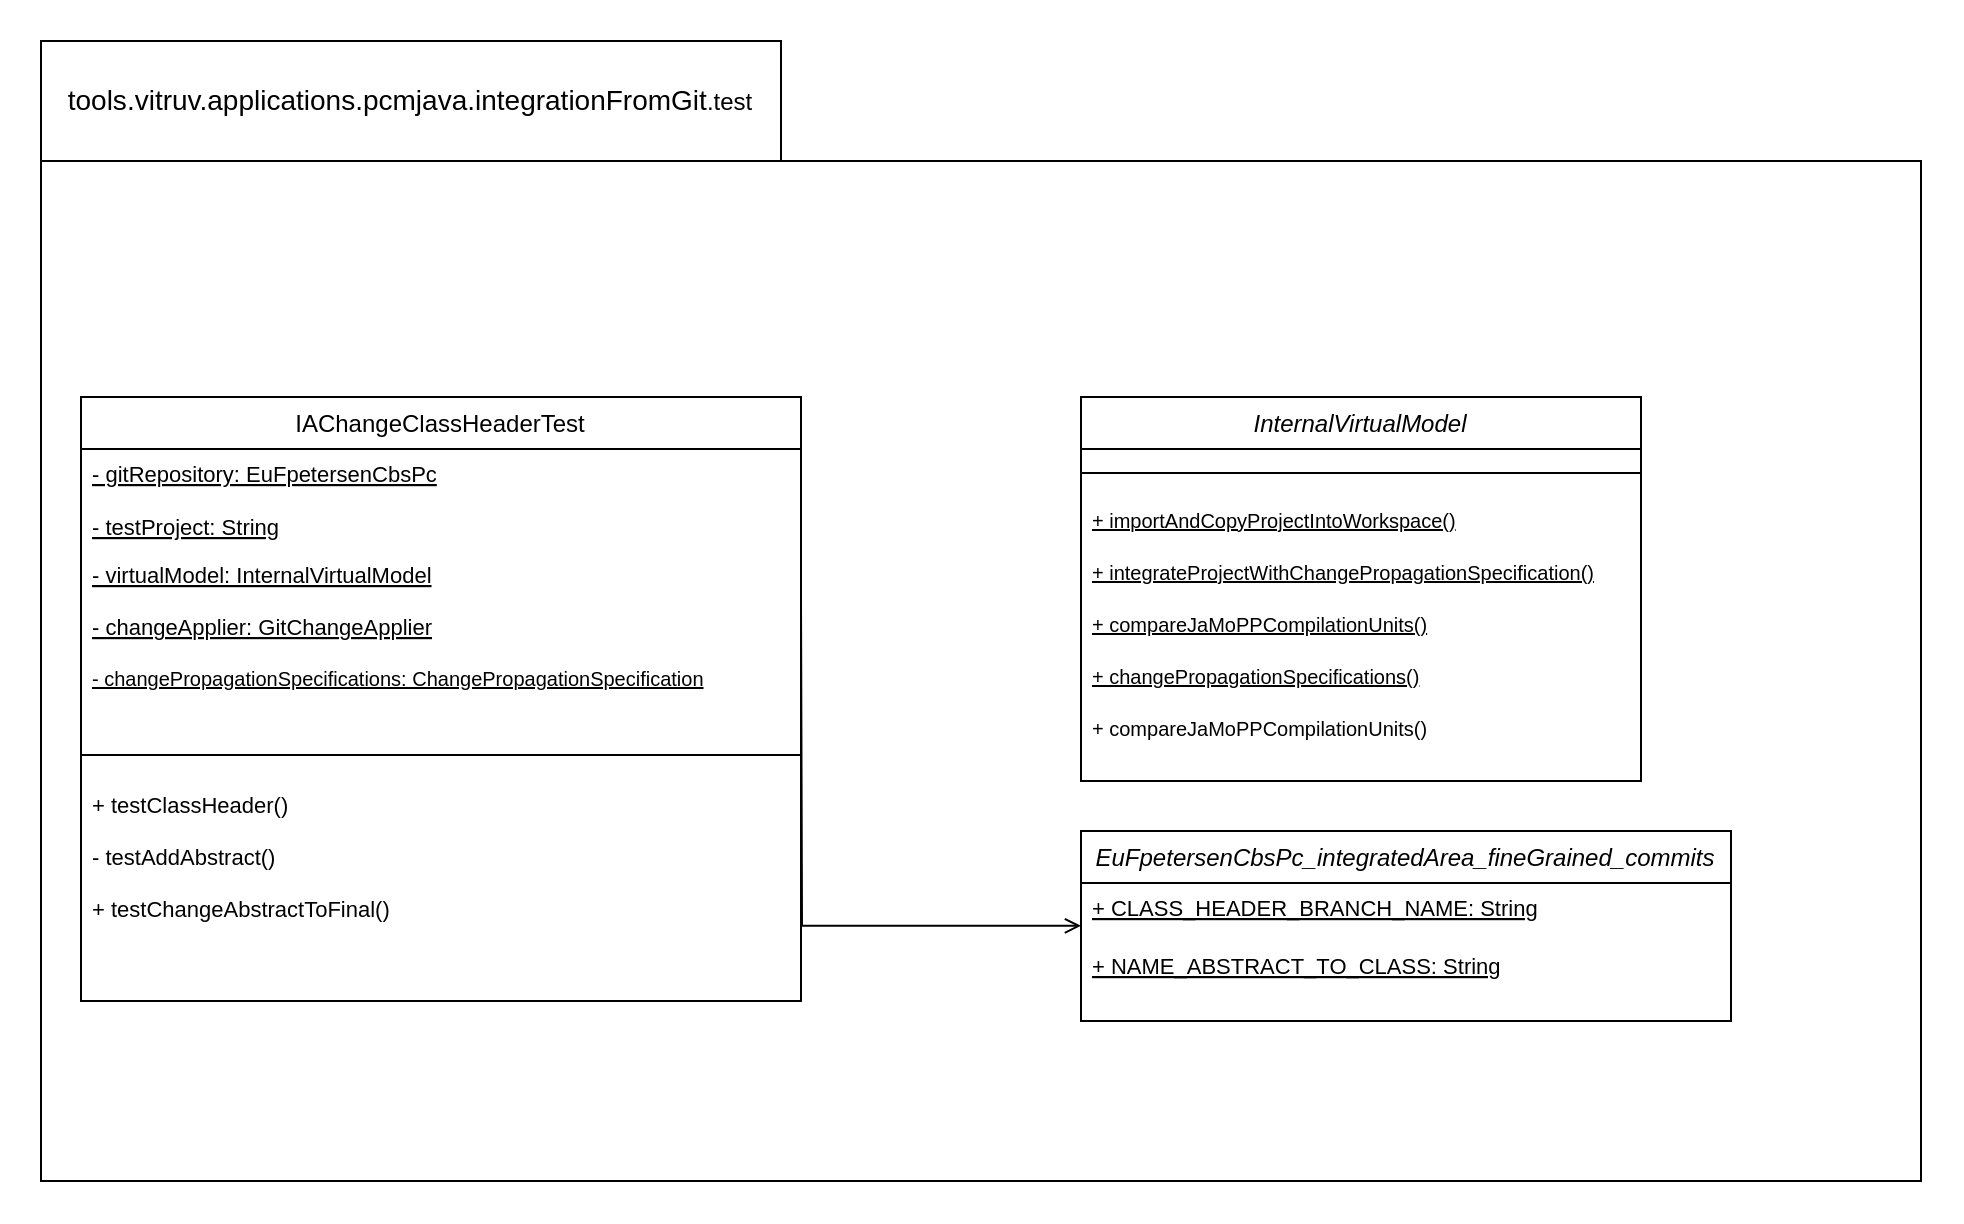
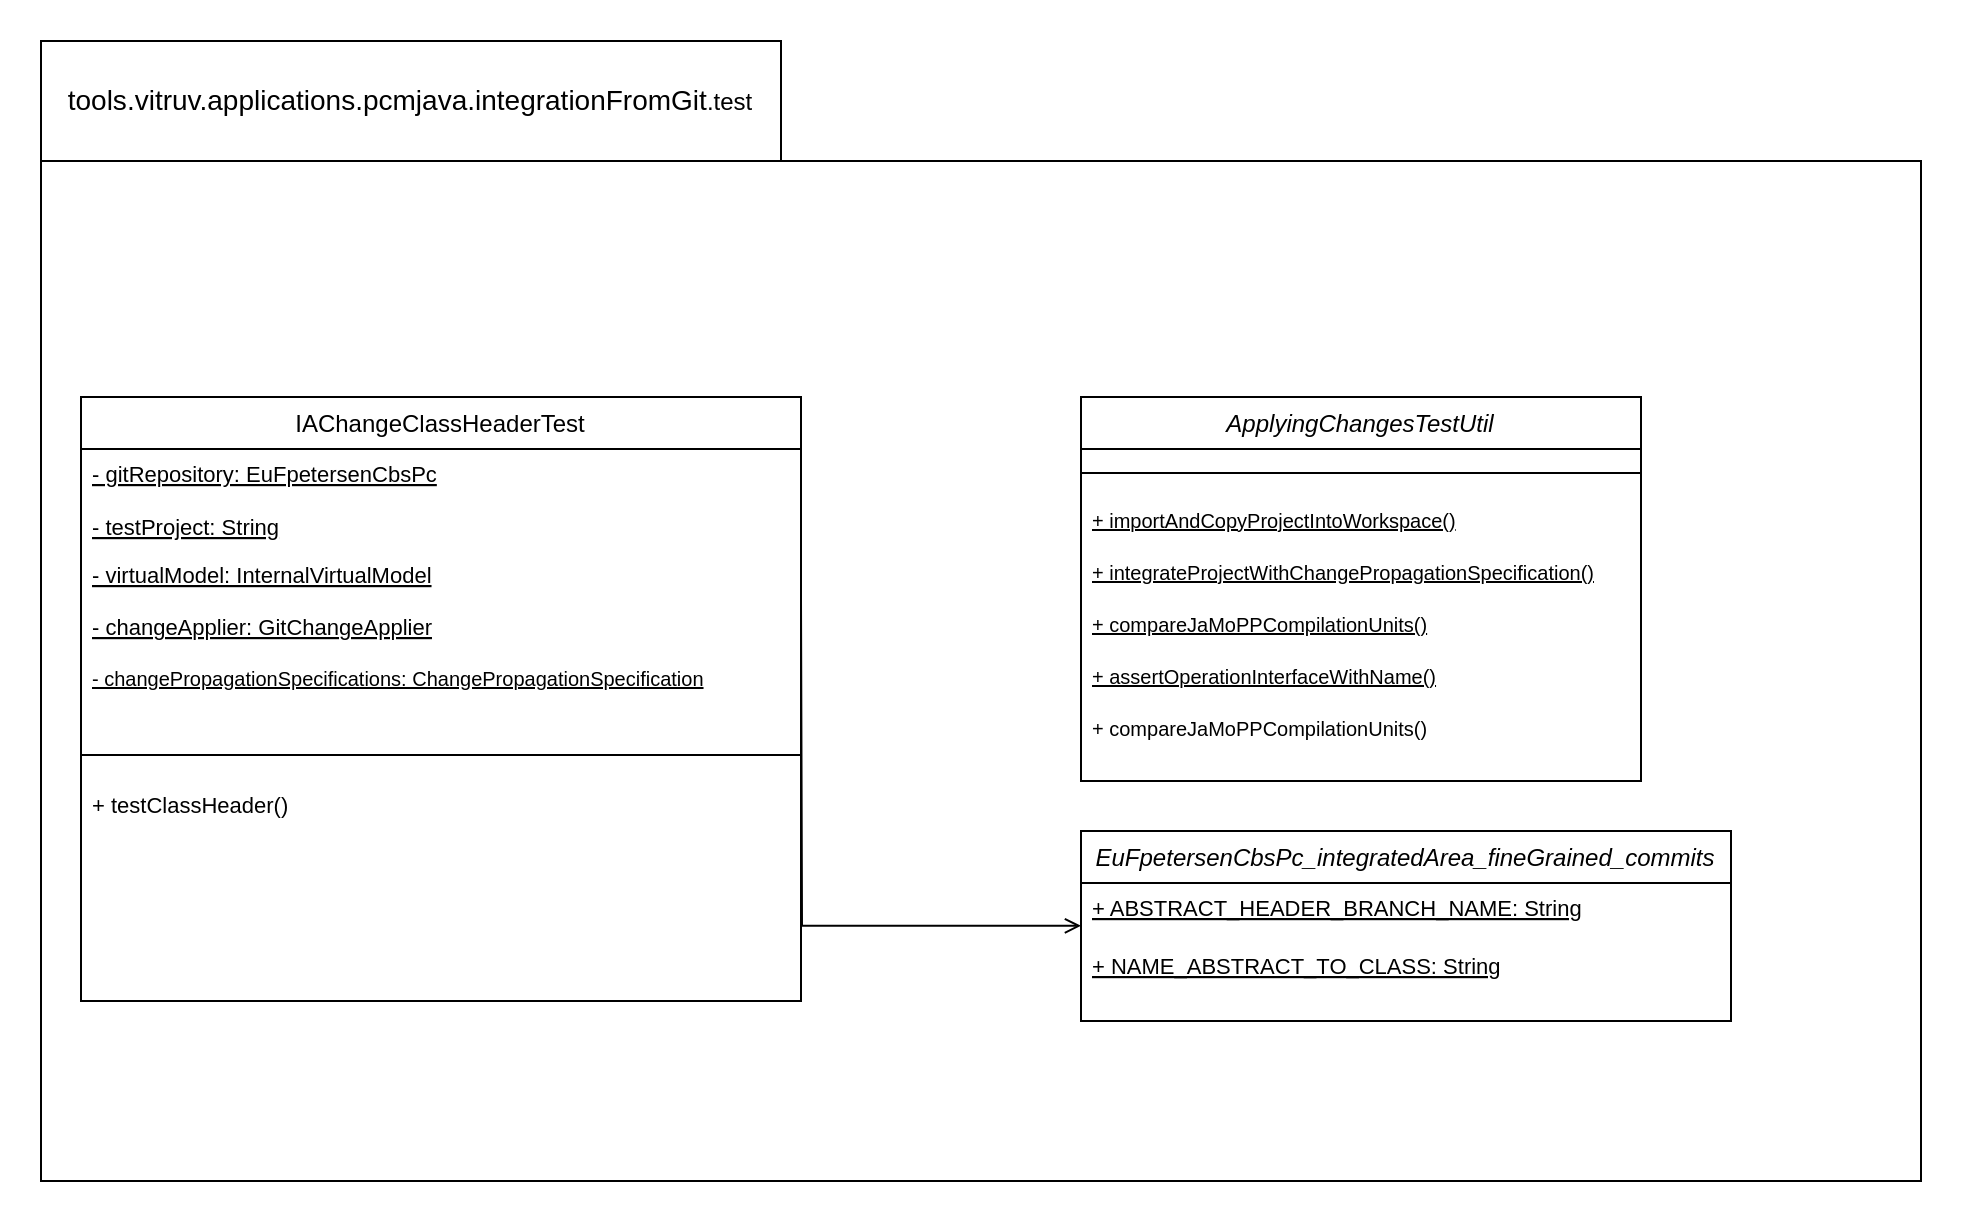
node "InternalVirtualModel": label "InternalVirtualModel" -> "ApplyingChangesTestUtil"
node "+ changePropagationSpecifications()": label "+ changePropagationSpecifications()" -> "+ assertOperationInterfaceWithName()"
node "- testAddAbstract()": removed
node "+ testChangeAbstractToFinal()": removed
node "+ CLASS_HEADER_BRANCH_NAME: String": label "+ CLASS_HEADER_BRANCH_NAME: String" -> "+ ABSTRACT_HEADER_BRANCH_NAME: String"
